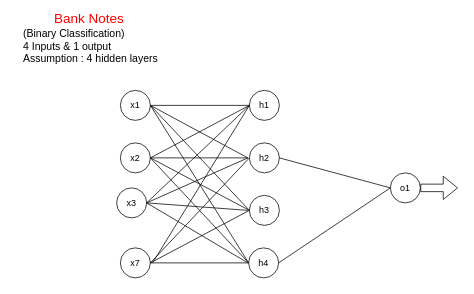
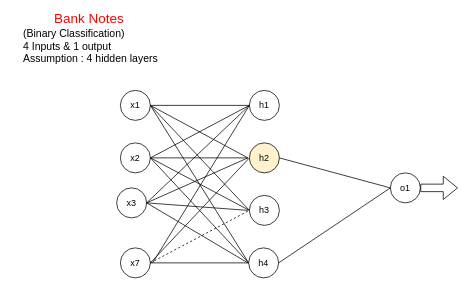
node "h2": fillcolor #ffffff -> #fff2cc
edge "h3" -- "x7": style solid -> dashed
